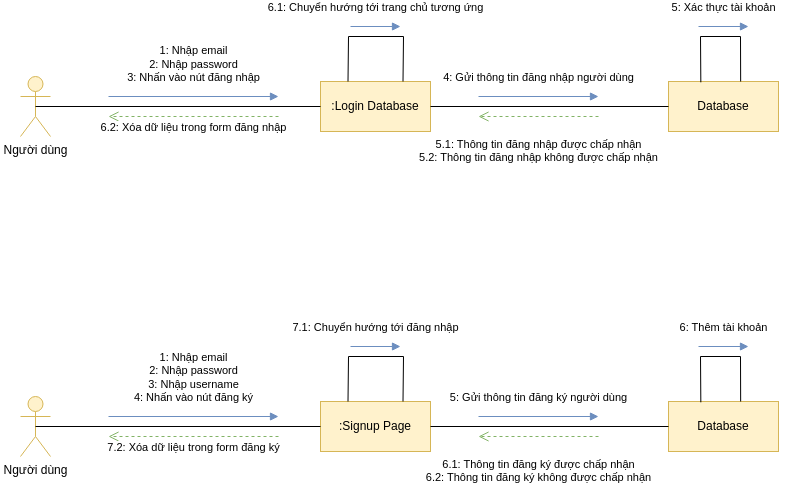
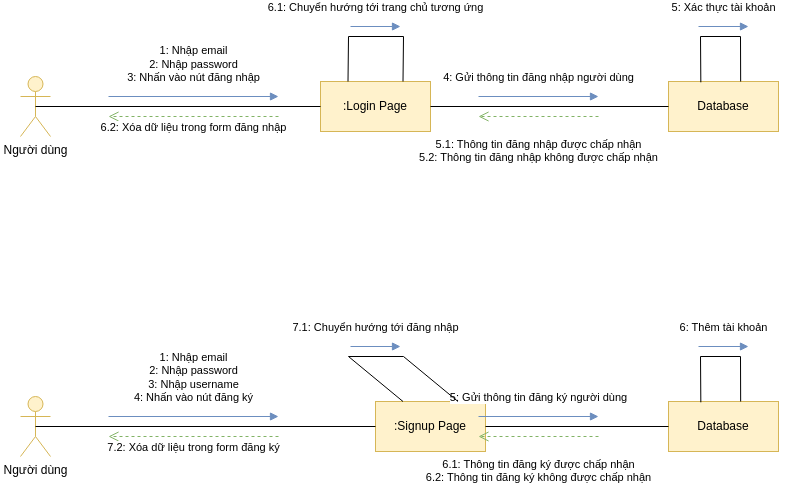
node ":Login Database": label ":Login Database" -> ":Login Page"
node ":Signup Page": moved (376, 427) -> (431, 427)
